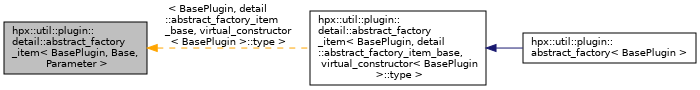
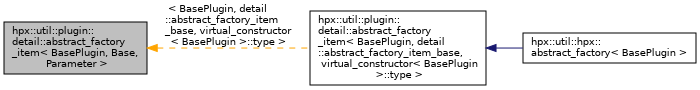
node "hpx::util::plugin:: abstract_factory< BasePlugin >": label "hpx::util::plugin:: abstract_factory< BasePlugin >" -> "hpx::util::hpx:: abstract_factory< BasePlugin >"
